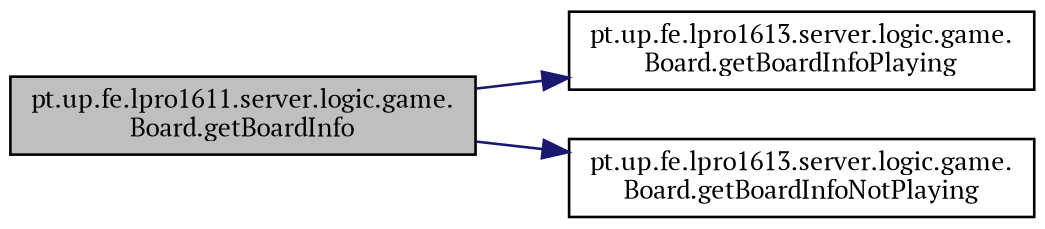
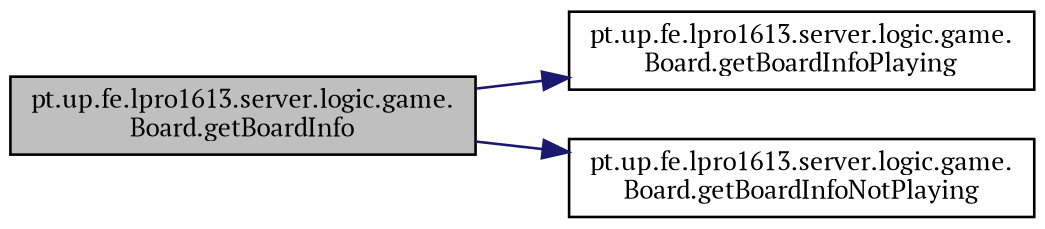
node "pt.up.fe.lpro1611.server.logic.game. Board.getBoardInfo": label "pt.up.fe.lpro1611.server.logic.game. Board.getBoardInfo" -> "pt.up.fe.lpro1613.server.logic.game. Board.getBoardInfo"
